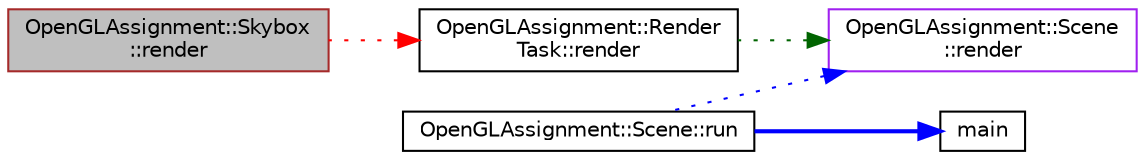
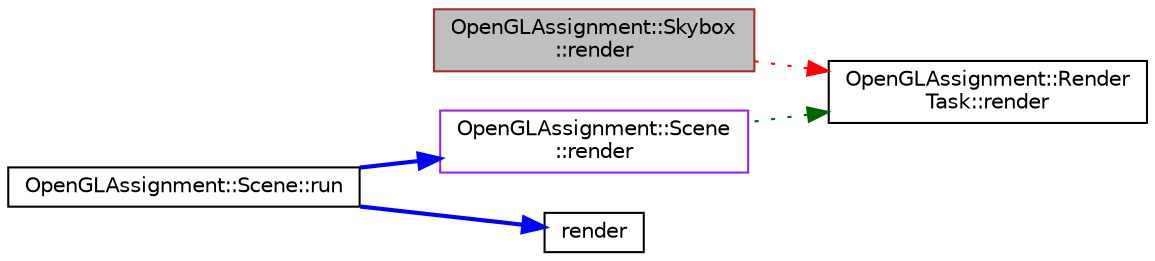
edge "OpenGLAssignment::Render Task::render" -> "OpenGLAssignment::Scene ::render": reversed
edge "OpenGLAssignment::Scene::run" -> "OpenGLAssignment::Scene ::render": style dotted -> bold
node "main": label "main" -> "render"
